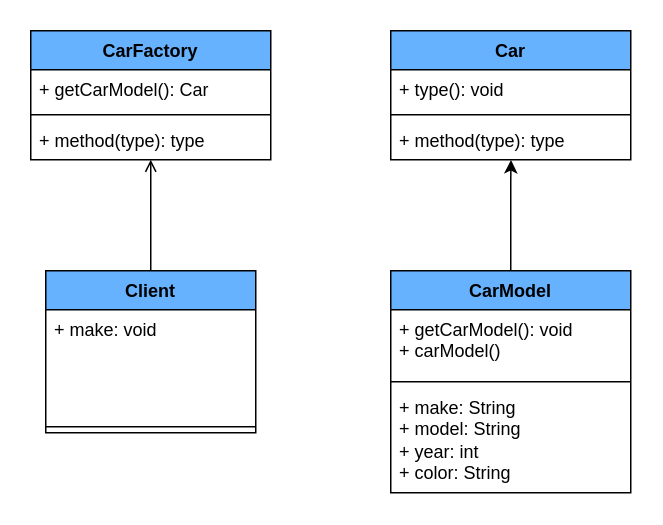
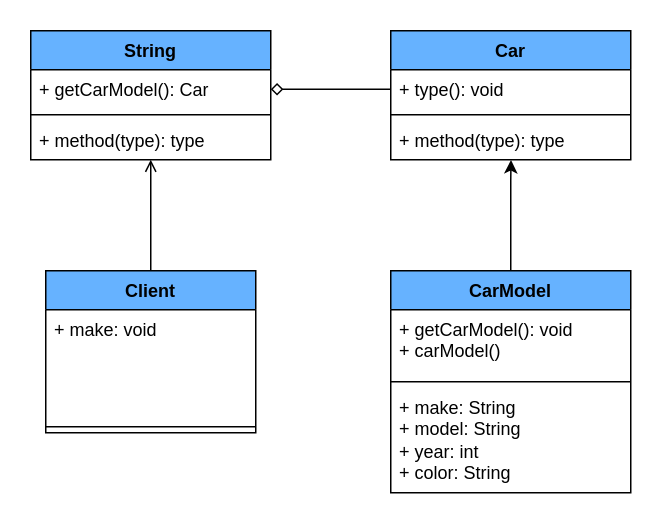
node "CarFactory": label "CarFactory" -> "String"
edge "+ type(): void" -> "+ getCarModel(): Car": added
